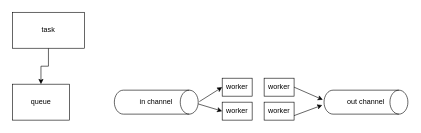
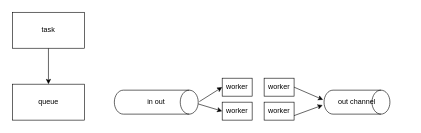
node "queue": size 57x36 -> 72x36
node "in channel": label "in channel" -> "in out"
node "out channel": size 84x24 -> 66x24
